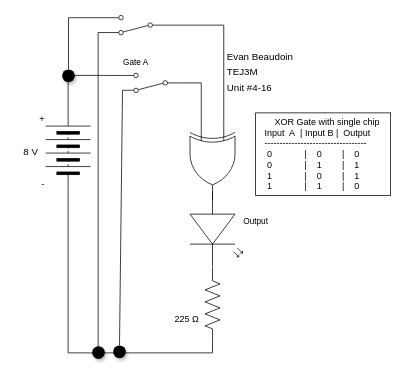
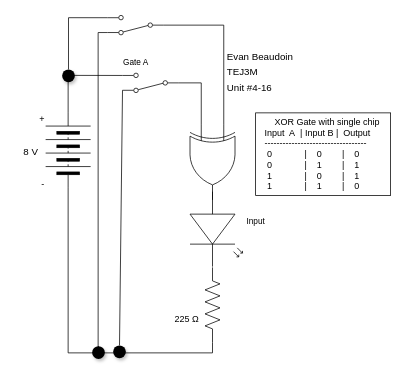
node "Output": label "Output" -> "Input"
